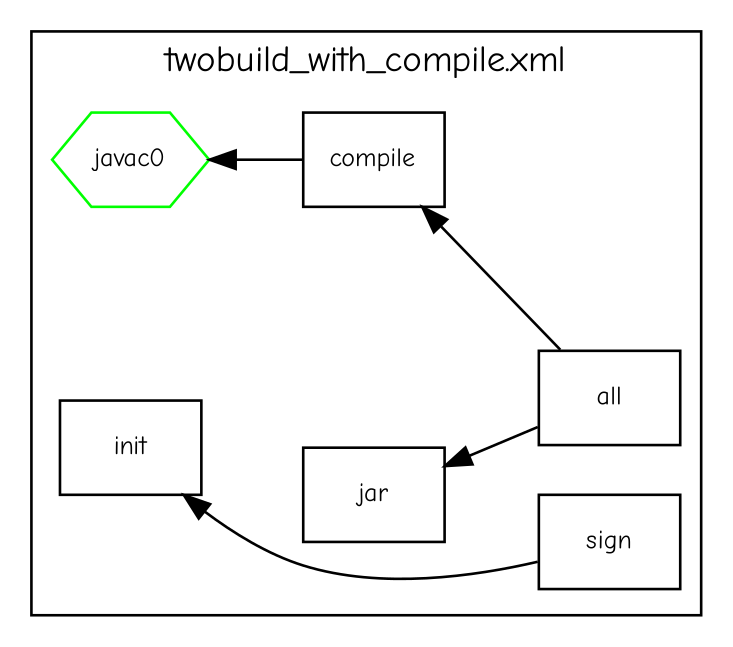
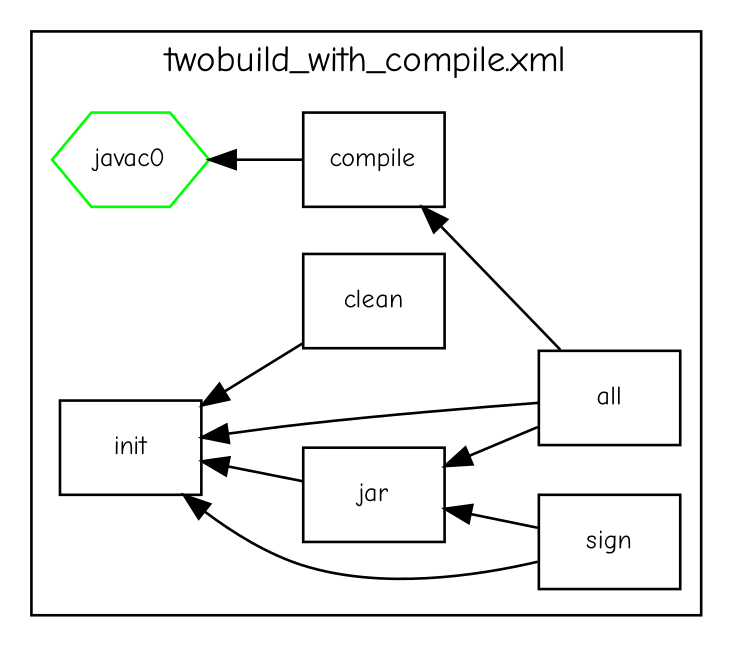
node "clean": added
edge "all" -> "init": added
edge "jar" -> "init": added
edge "sign" -> "jar": added
